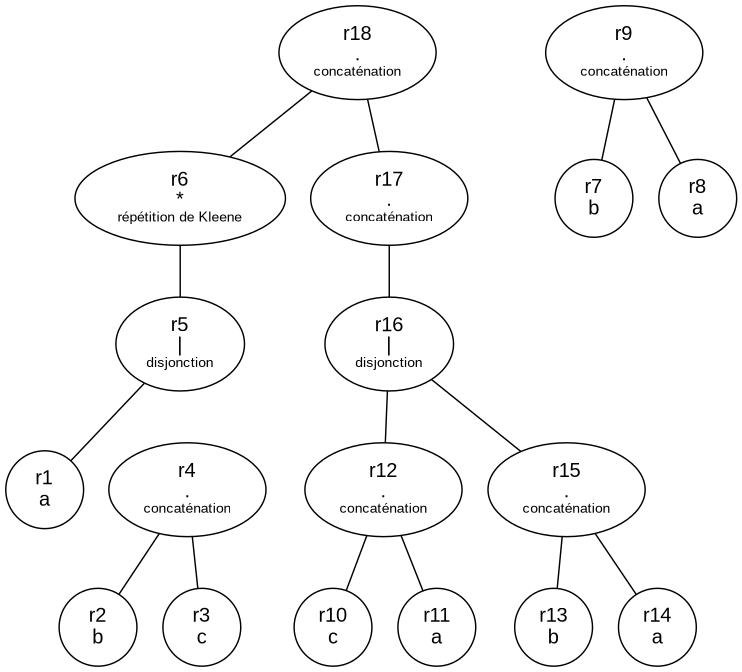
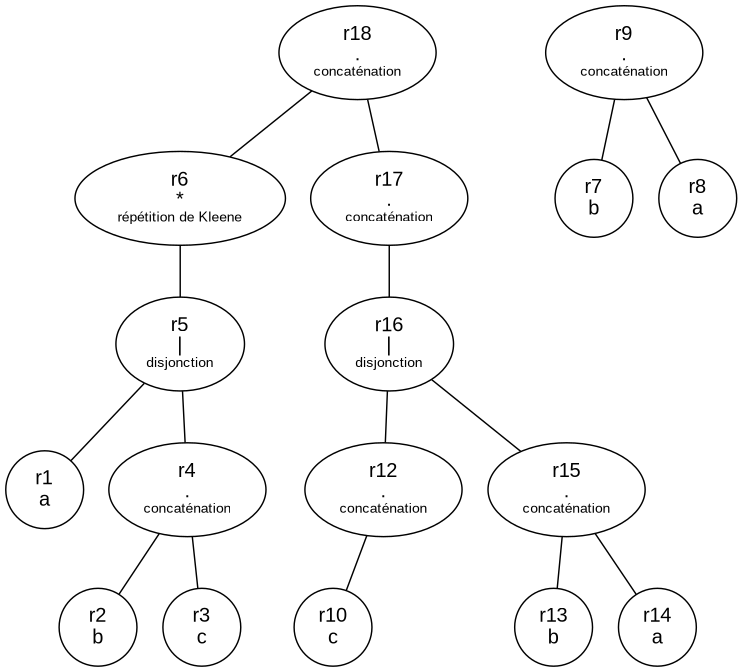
edge "r5" -- "r4": added
node "r11": removed
